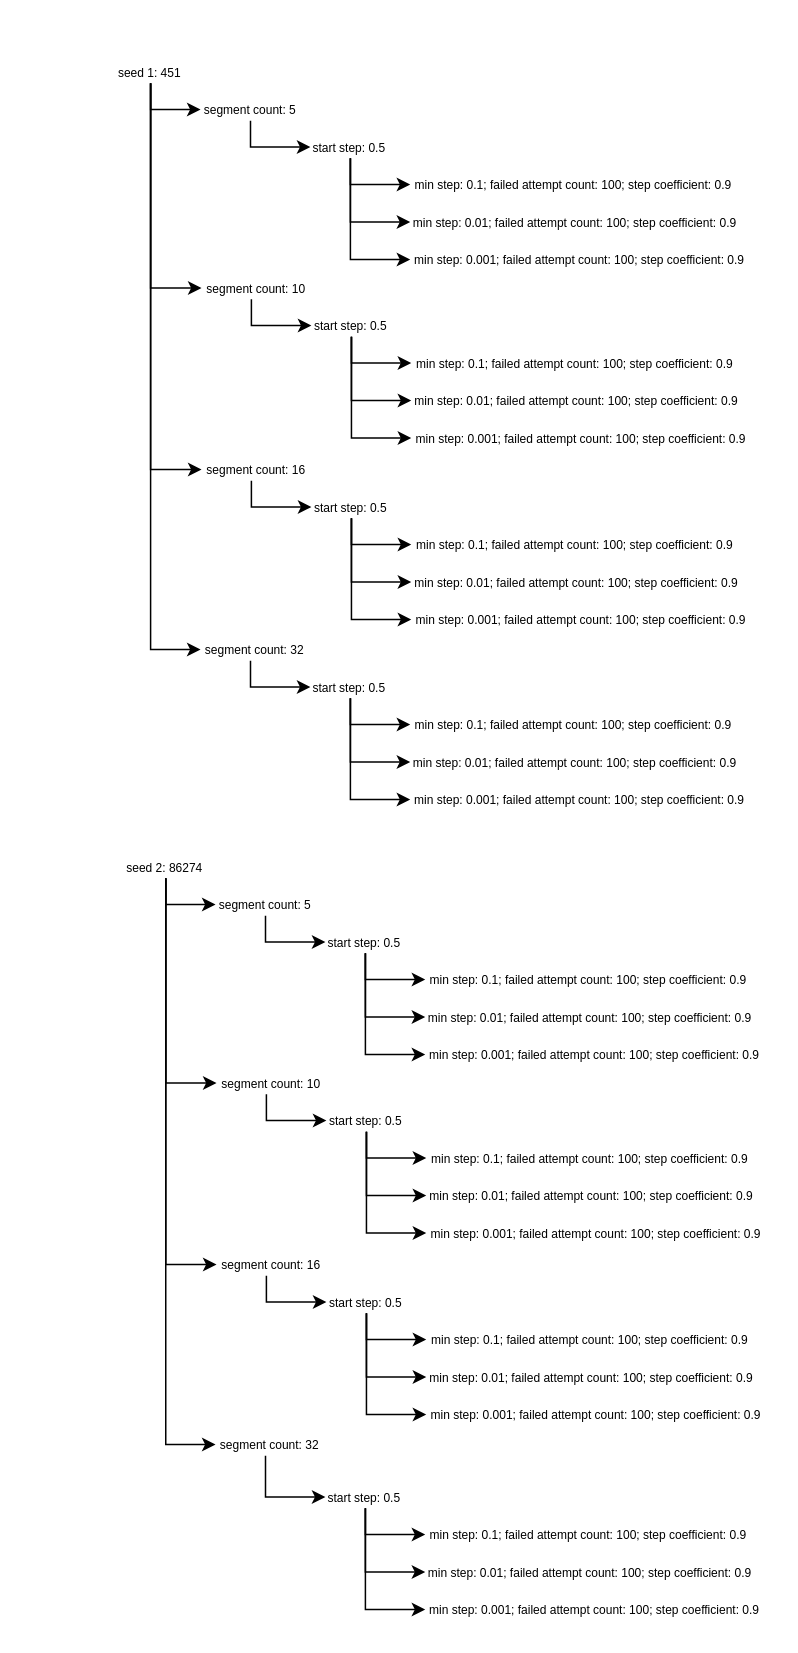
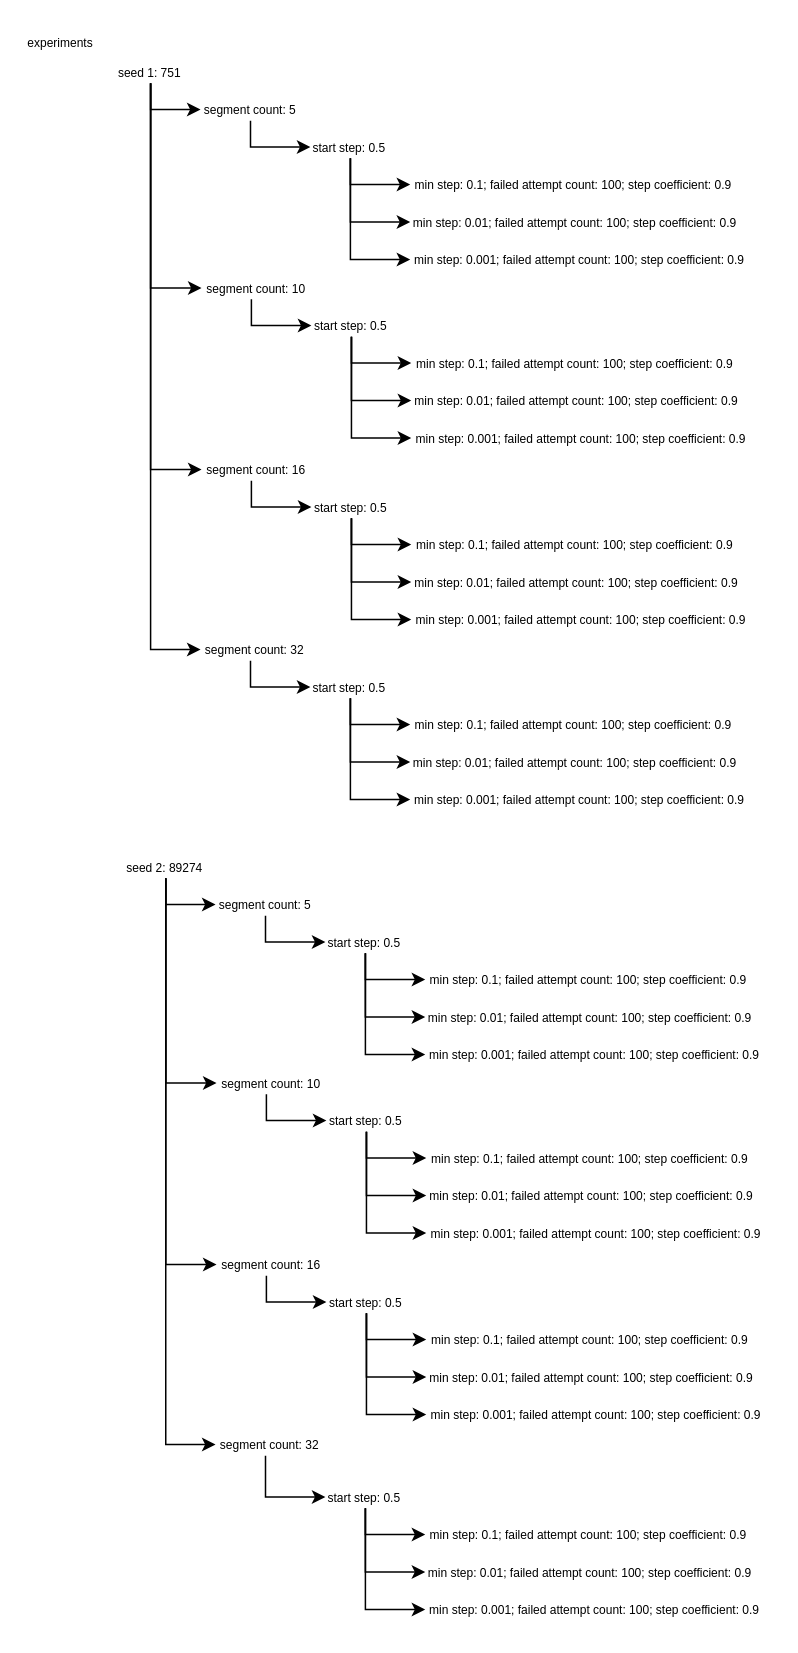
node "experiments": added
node "seed 1: 451": label "seed 1: 451" -> "seed 1: 751"
node "seed 2: 86274": label "seed 2: 86274" -> "seed 2: 89274"
